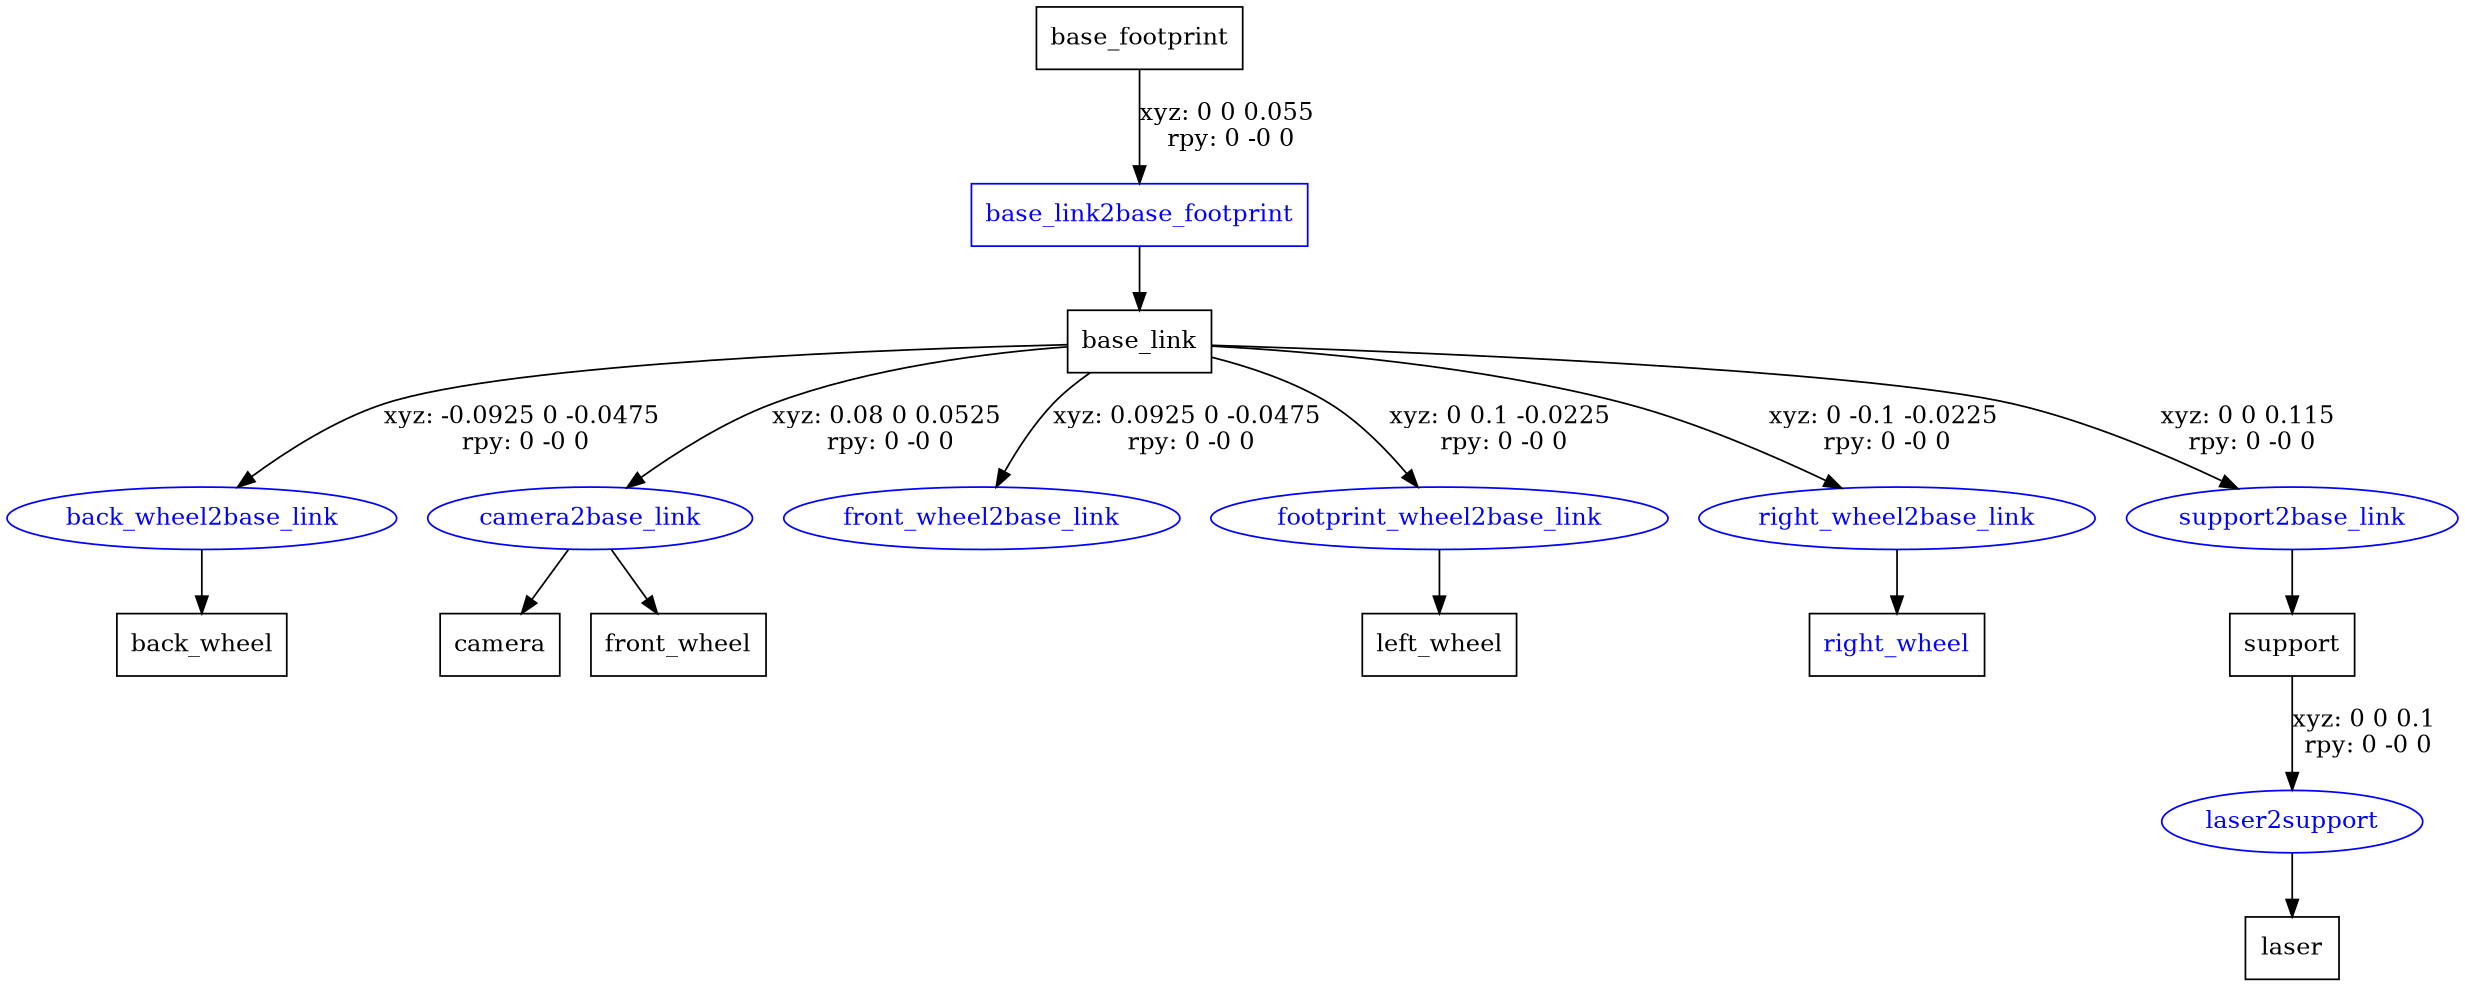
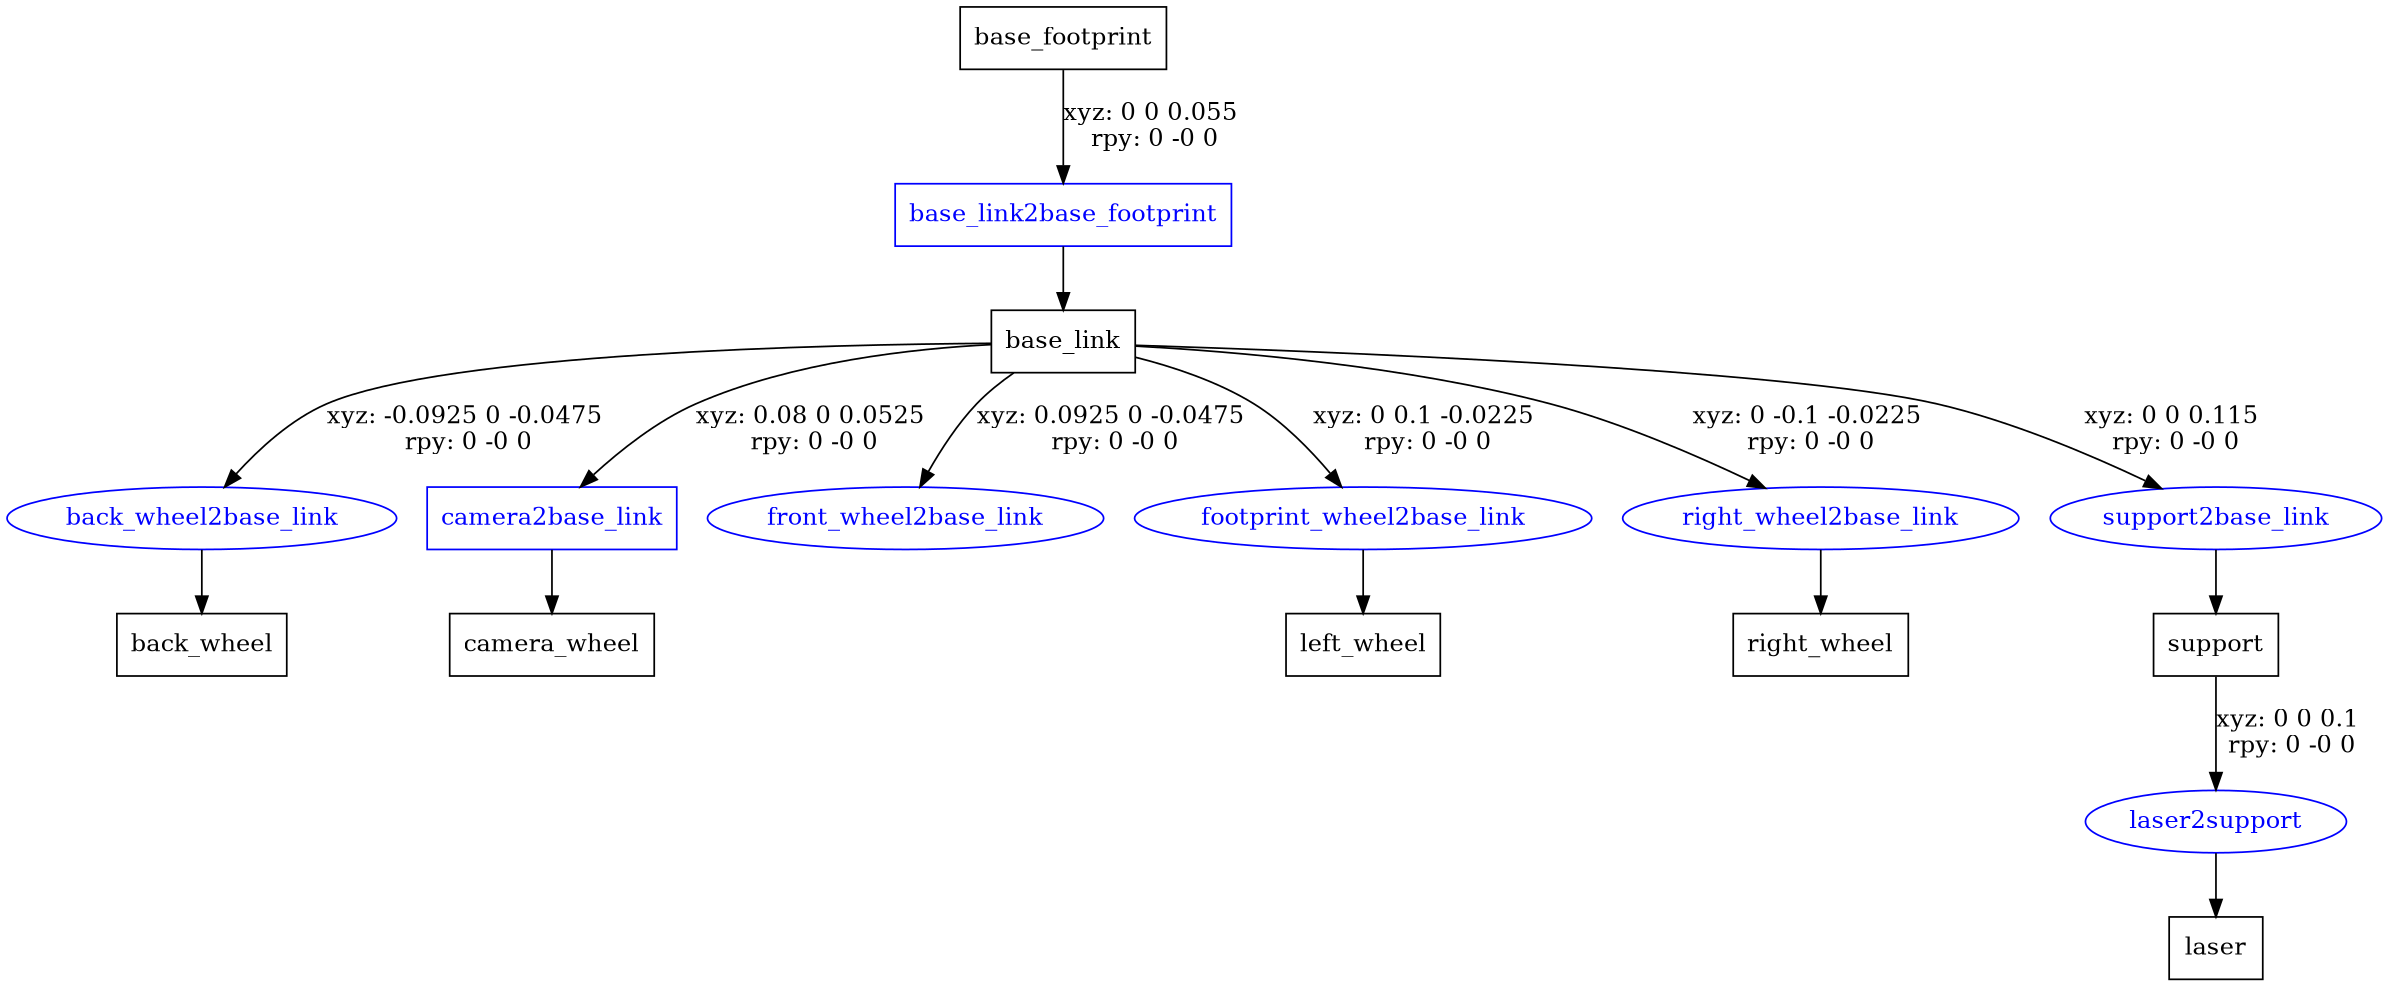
node "camera2base_link": shape ellipse -> box
node "camera": removed
node "front_wheel": label "front_wheel" -> "camera_wheel"
node "right_wheel": fontcolor blue -> black
